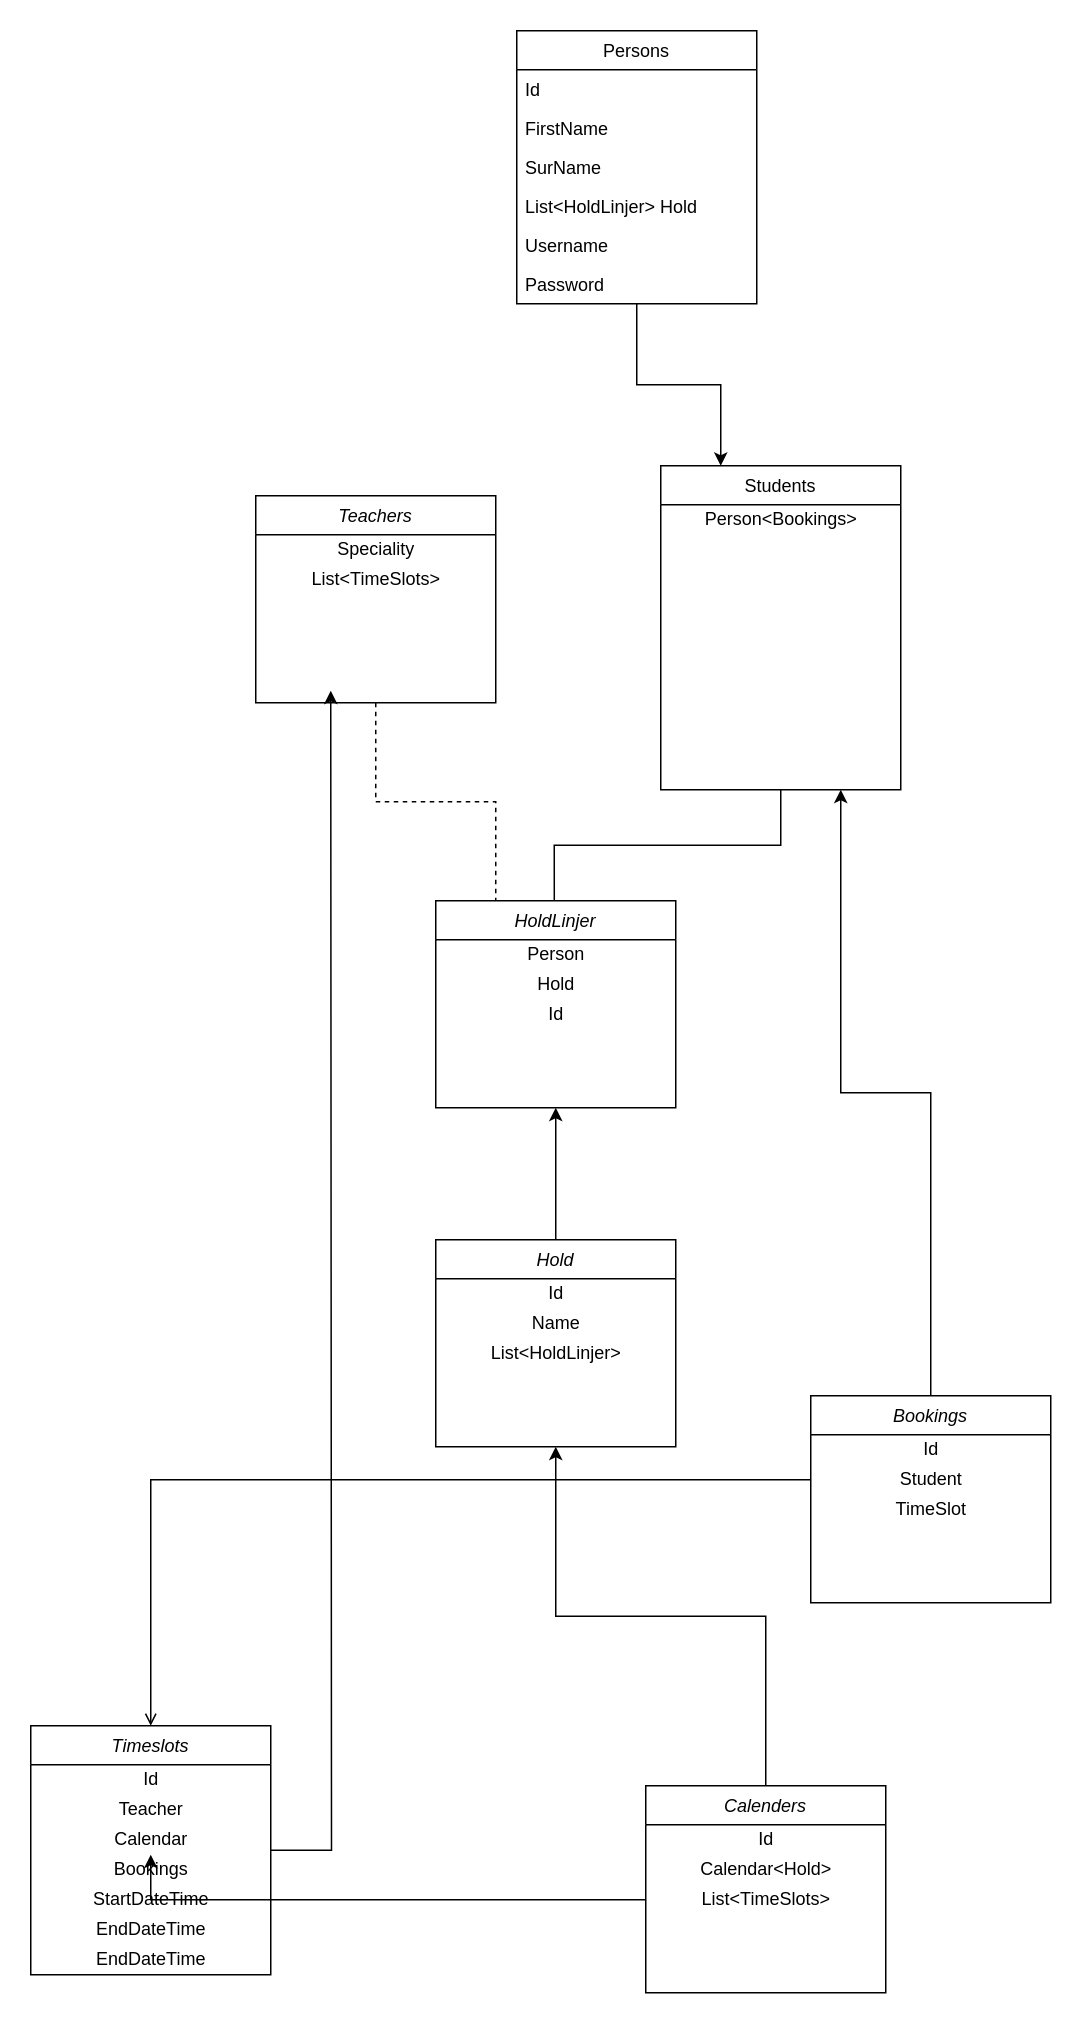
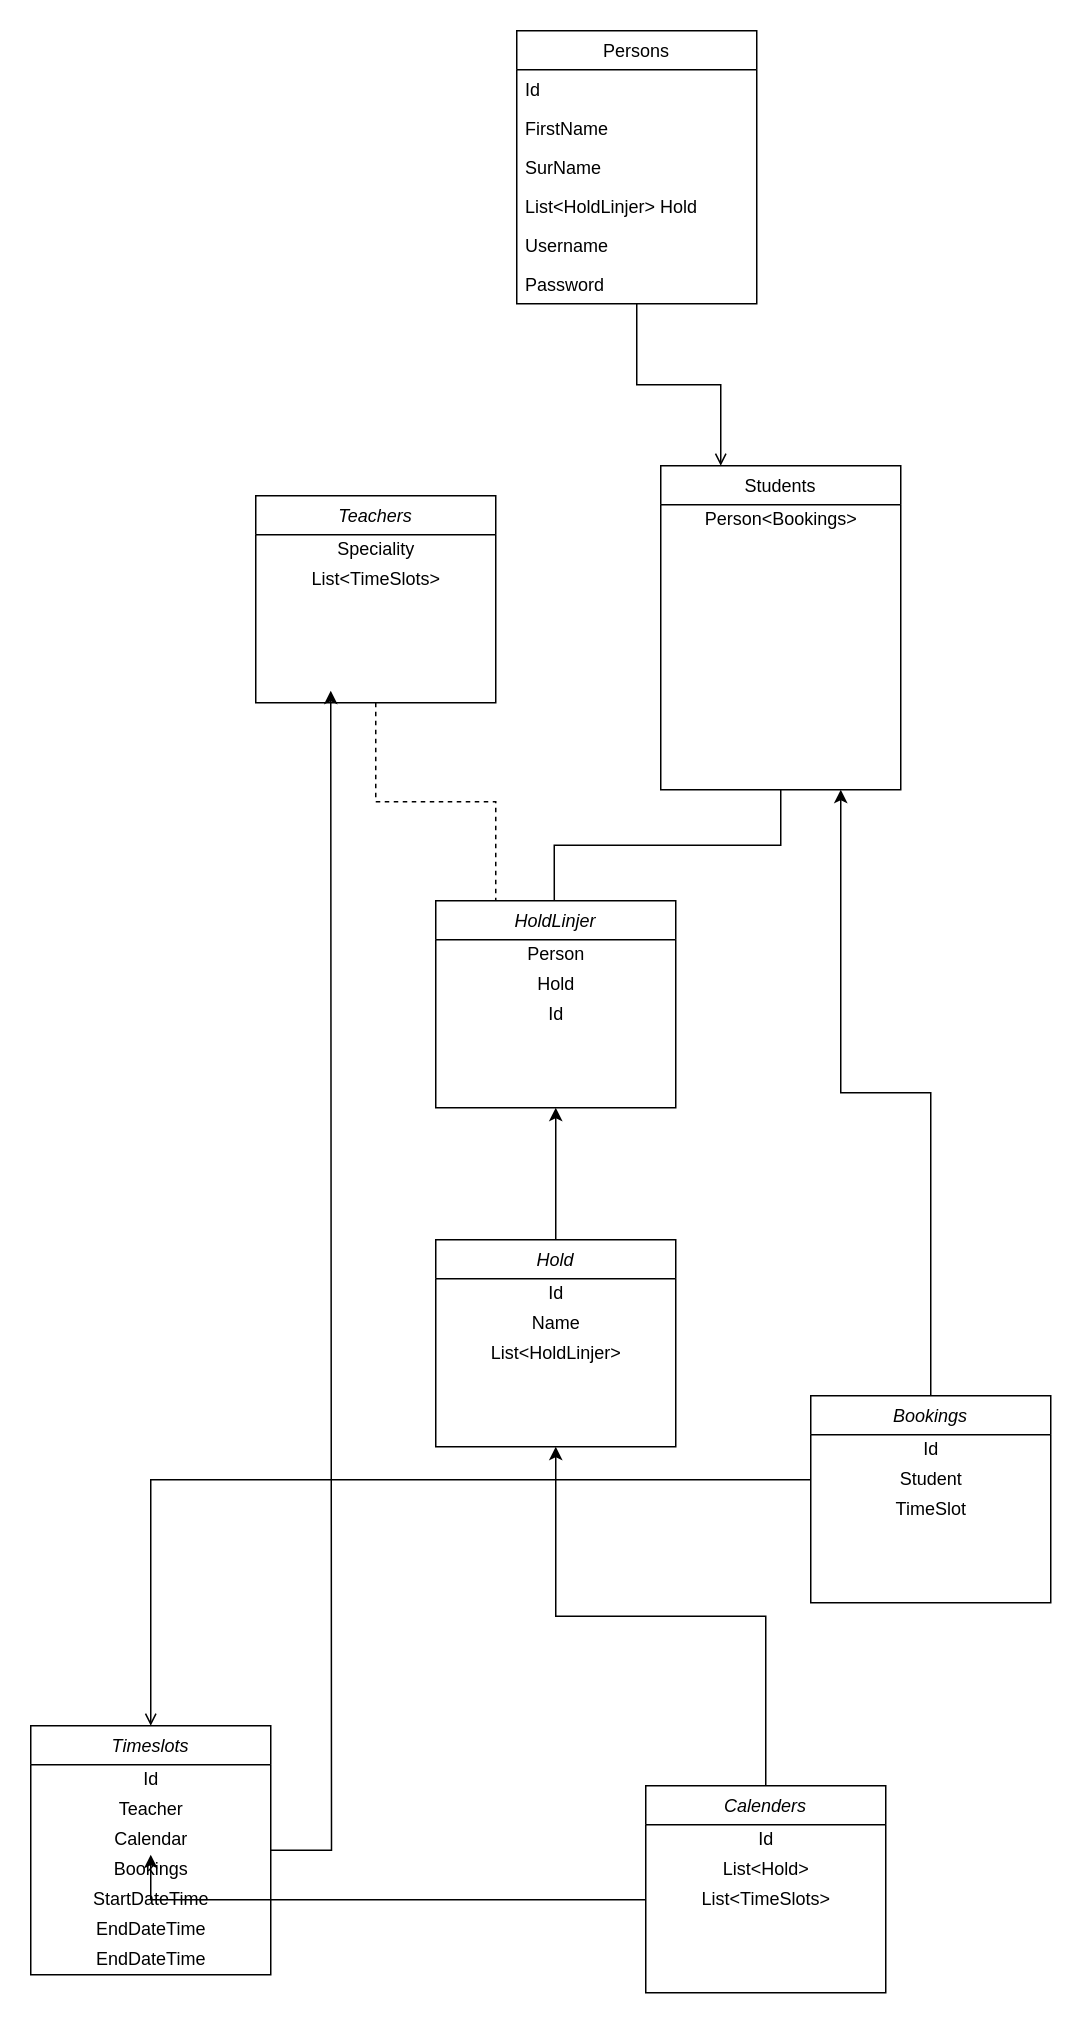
edge "Persons" -> "Students": arrowhead classic -> open
node "Calendar<Hold>": label "Calendar<Hold>" -> "List<Hold>"
